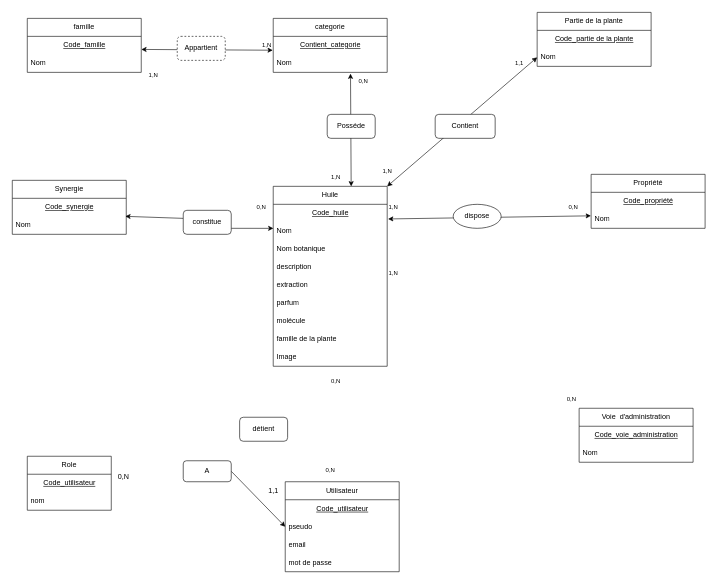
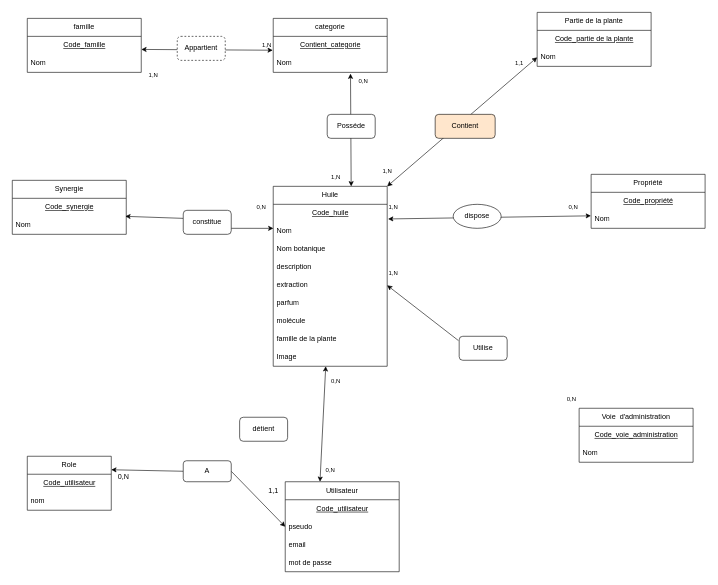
node "Contient": fillcolor #ffffff -> #ffe6cc
edge "Utilise" -> "extraction": added
node "Utilise": added
edge "A" -> "Role": added
edge "Huile" -- "Utilisateur": added
